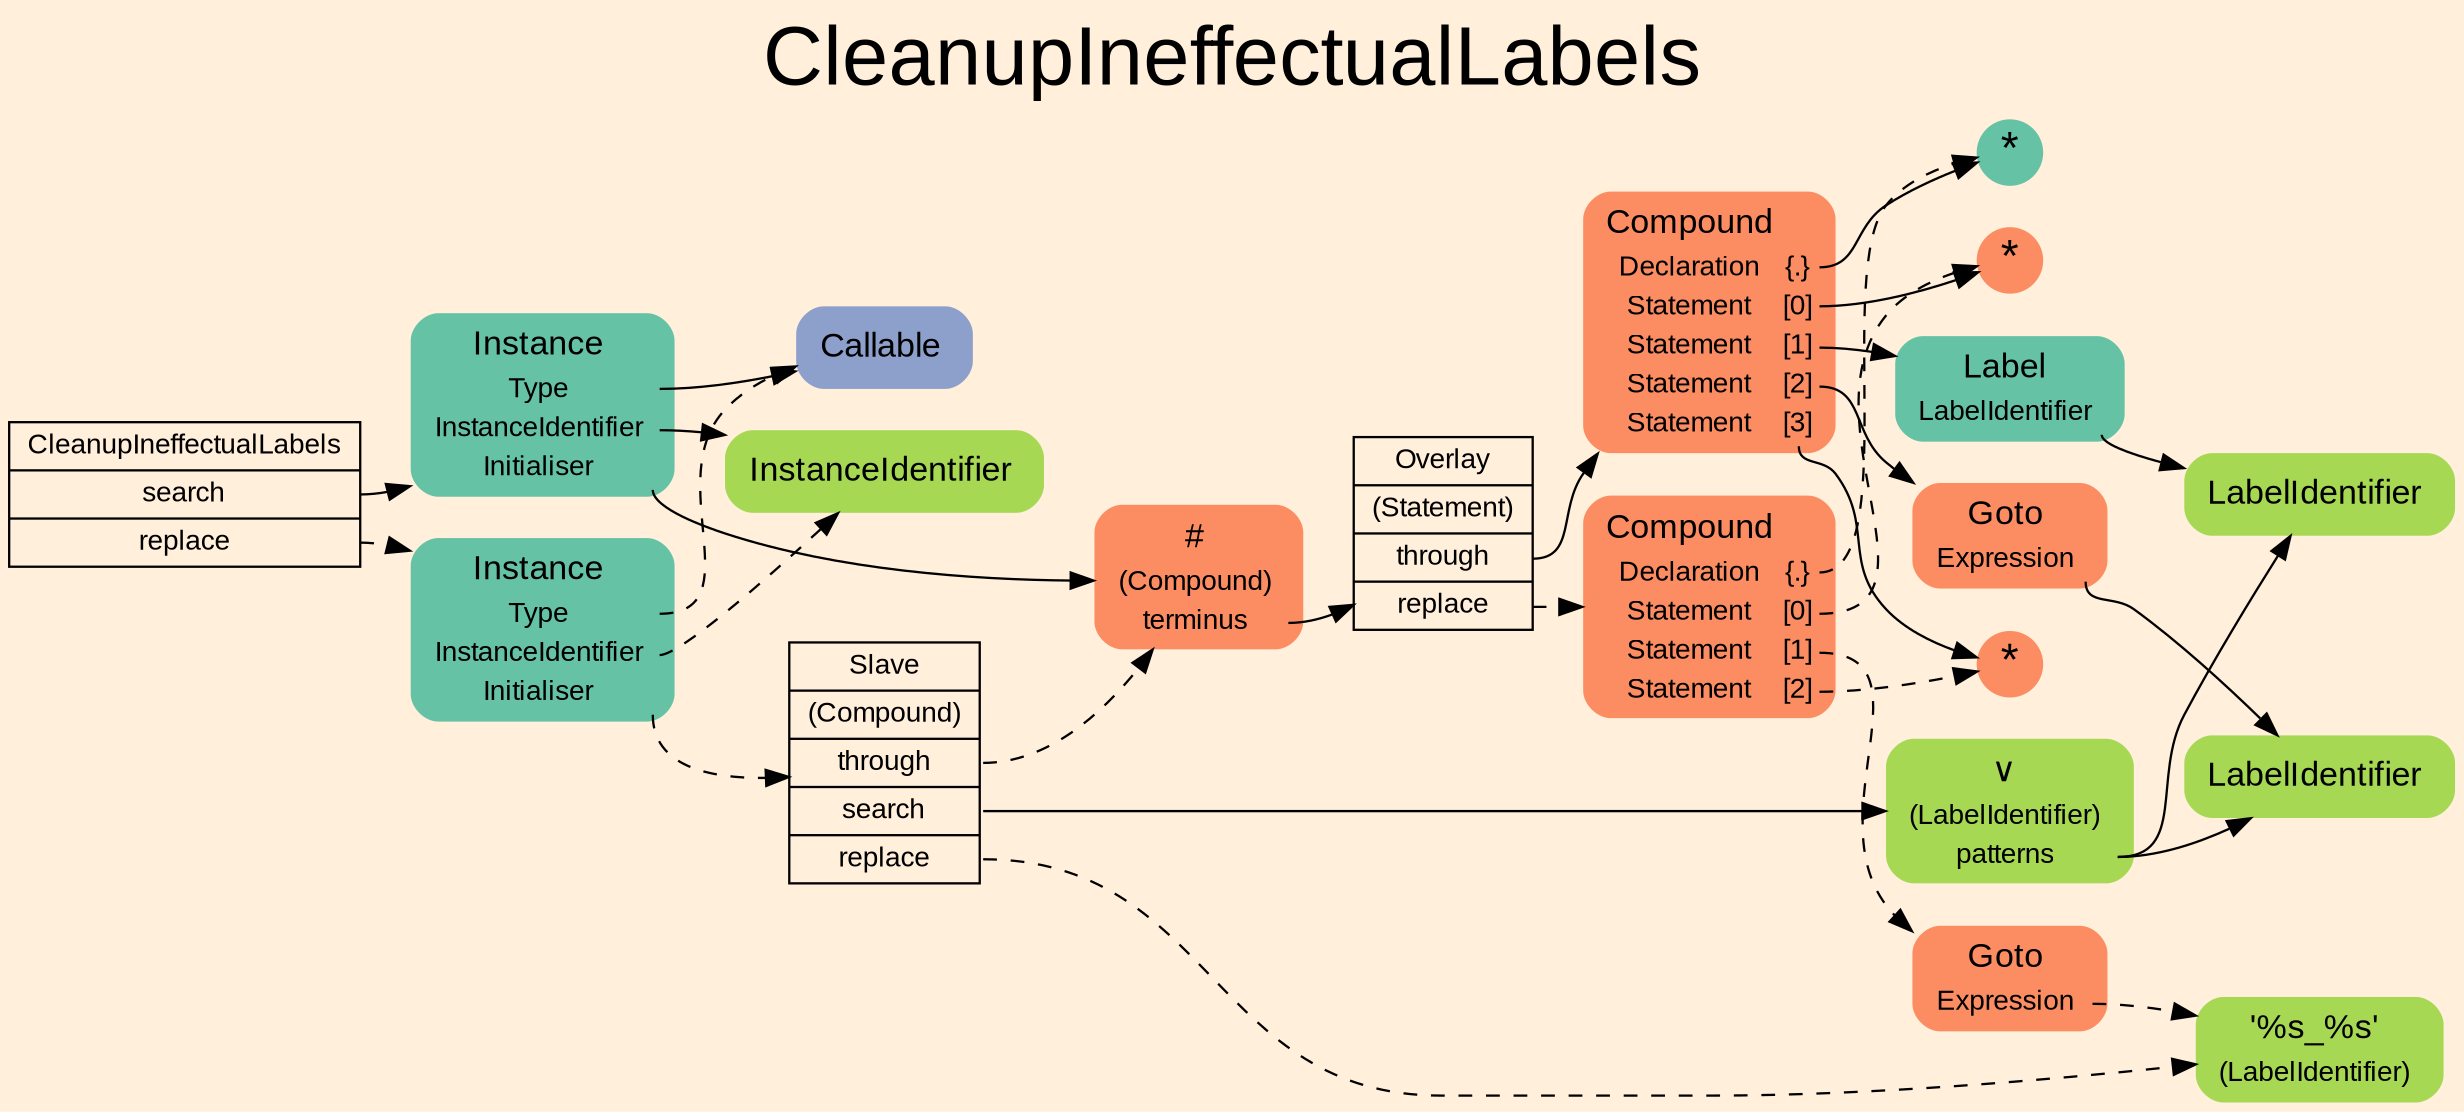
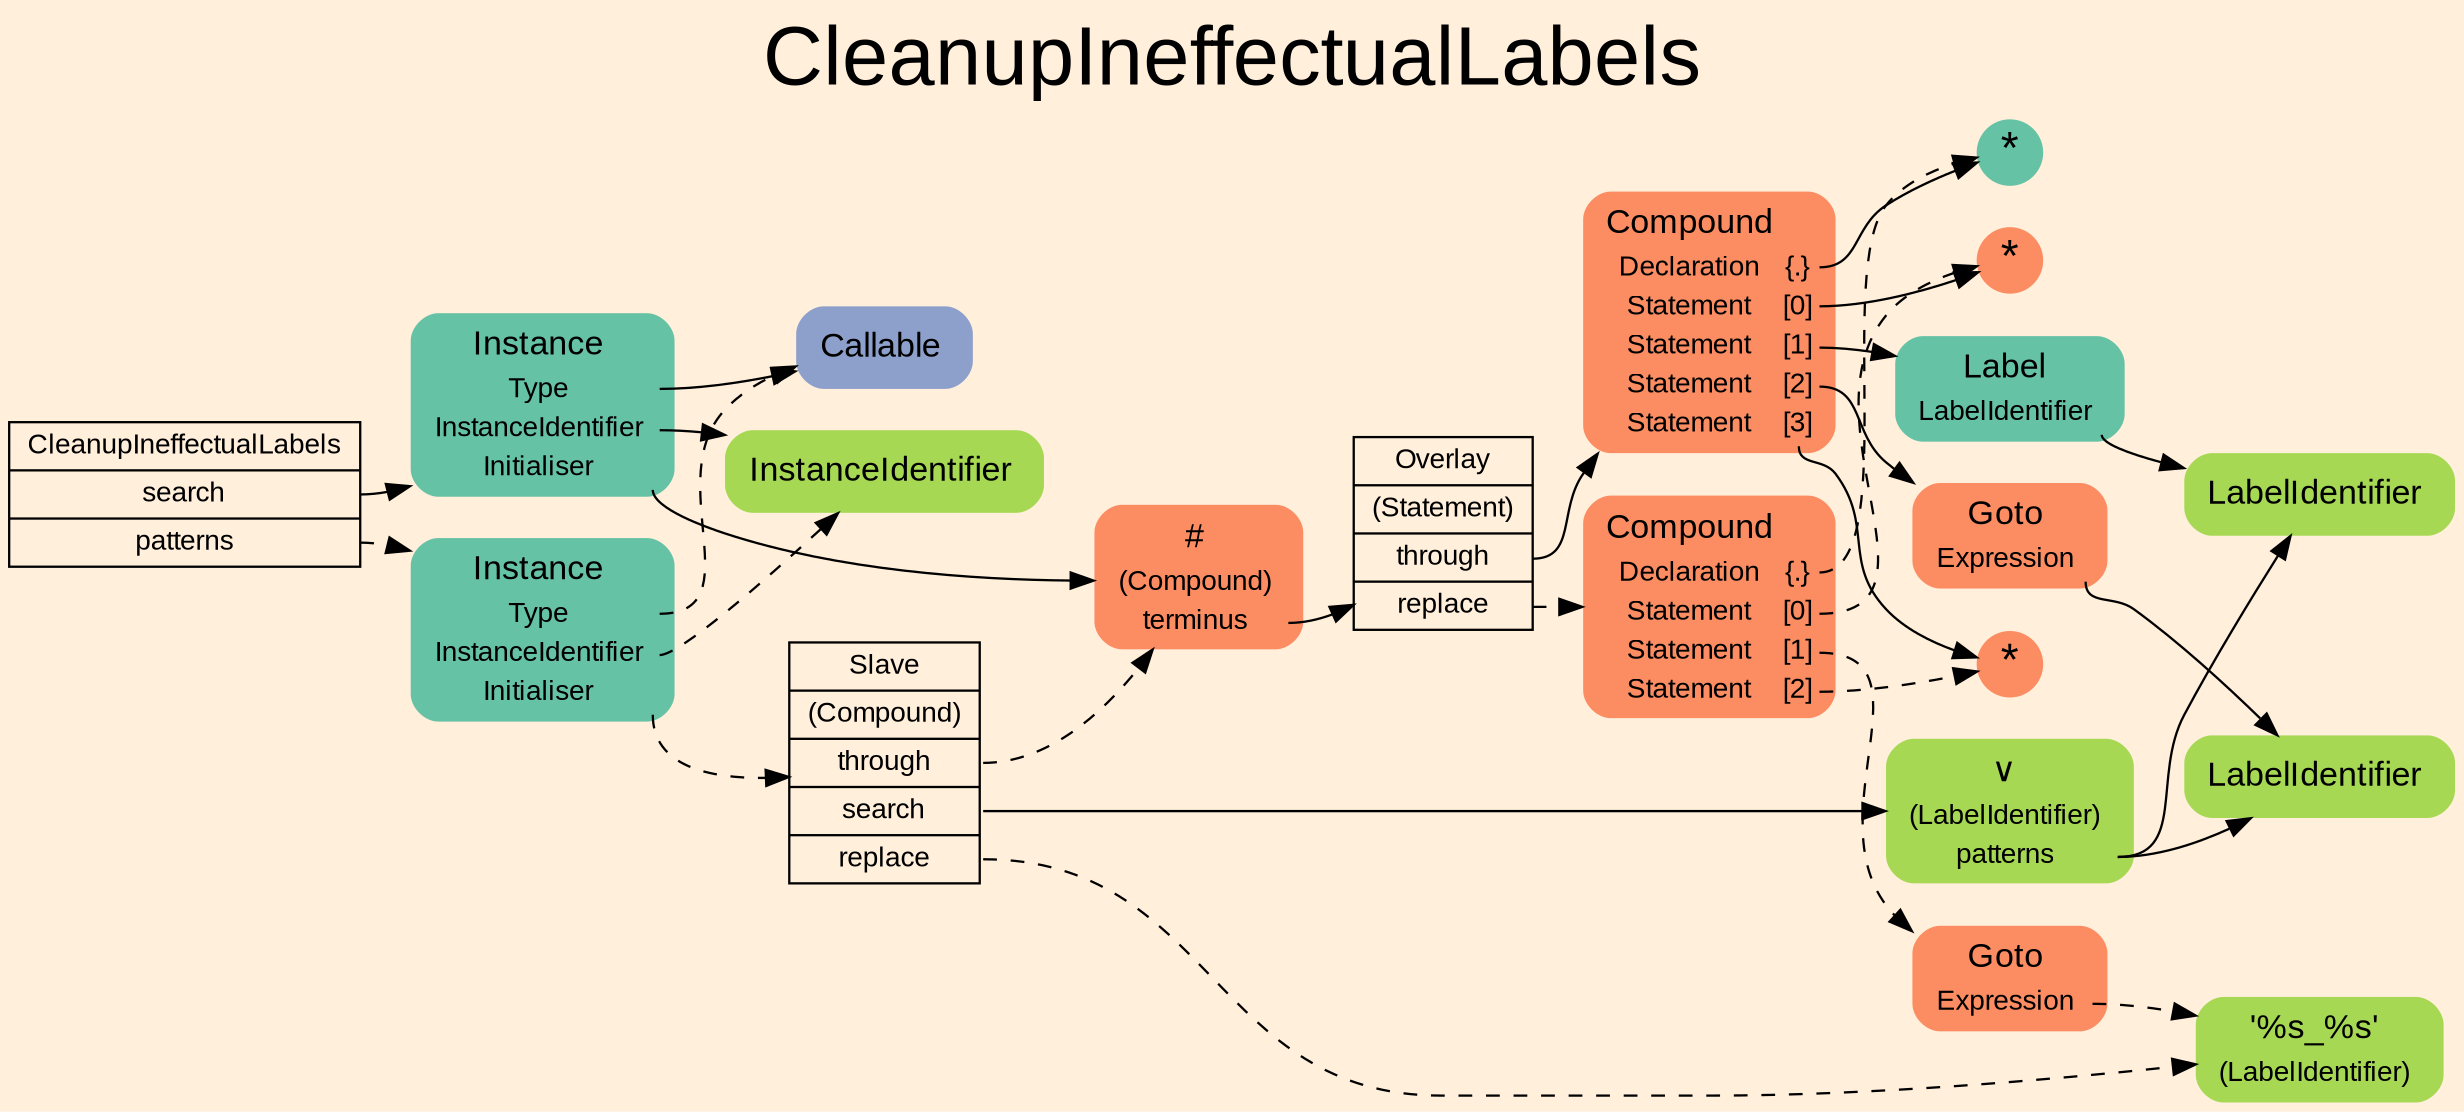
node "CleanupIneffectualLabels": text "replace" -> "patterns"
